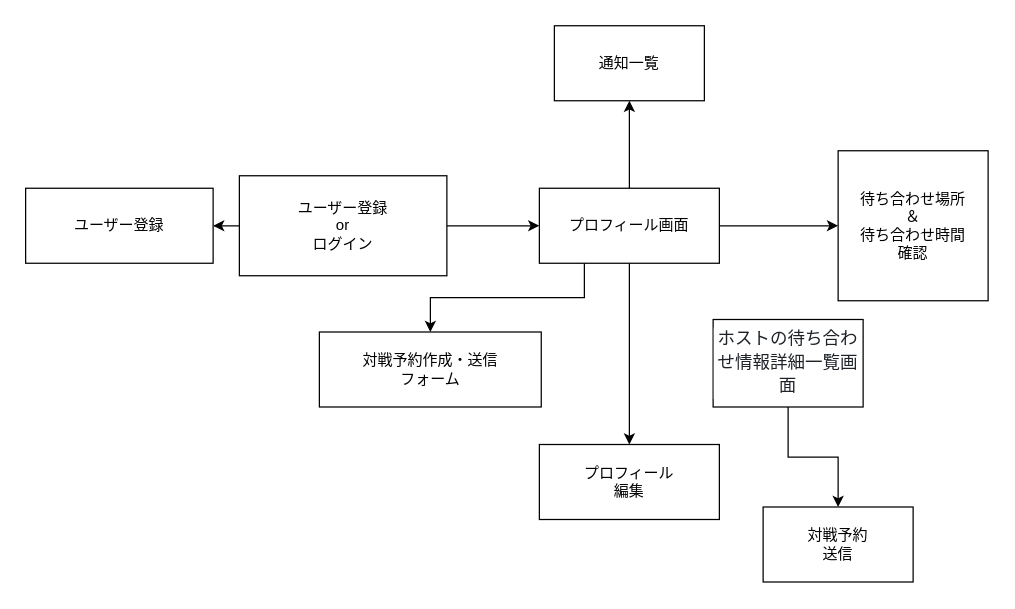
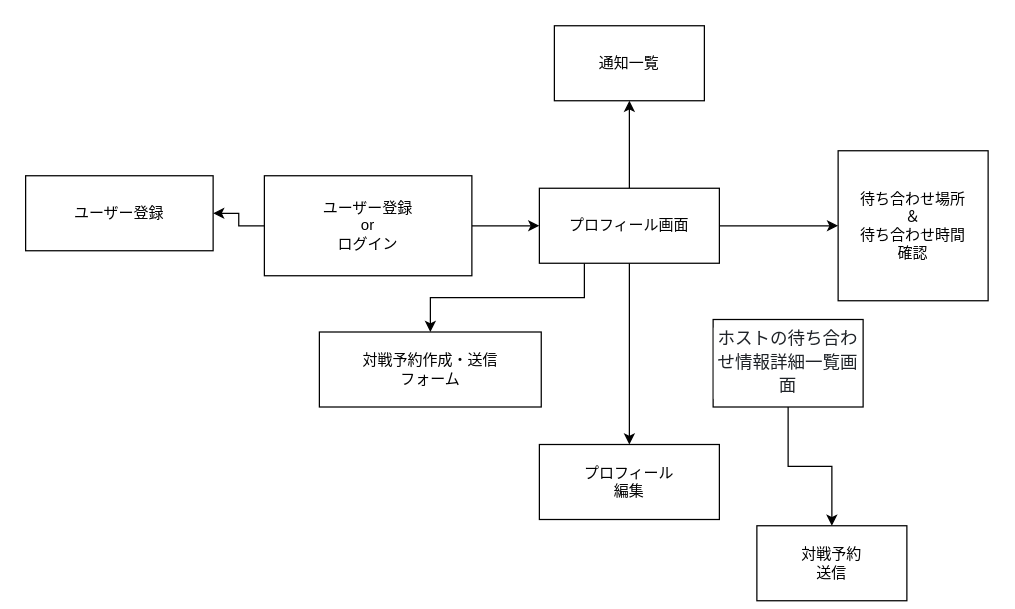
node "ユーザー登録": moved (119, 226) -> (119, 213)
node "ユーザー登録 or ログイン": moved (343, 226) -> (368, 226)
node "対戦予約 送信": moved (838, 544) -> (832, 563)
